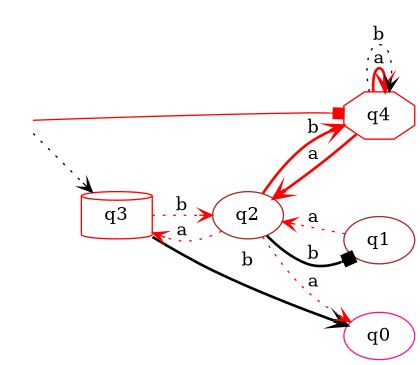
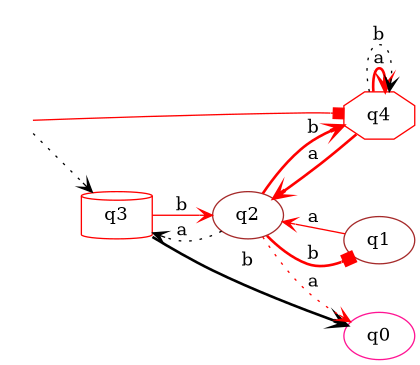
edge "q3" -> "q2": style dotted -> solid
edge "q1" -> "q2": style dotted -> solid
edge "q2" -> "q3": color red -> black
edge "q2" -> "q1": color black -> red
